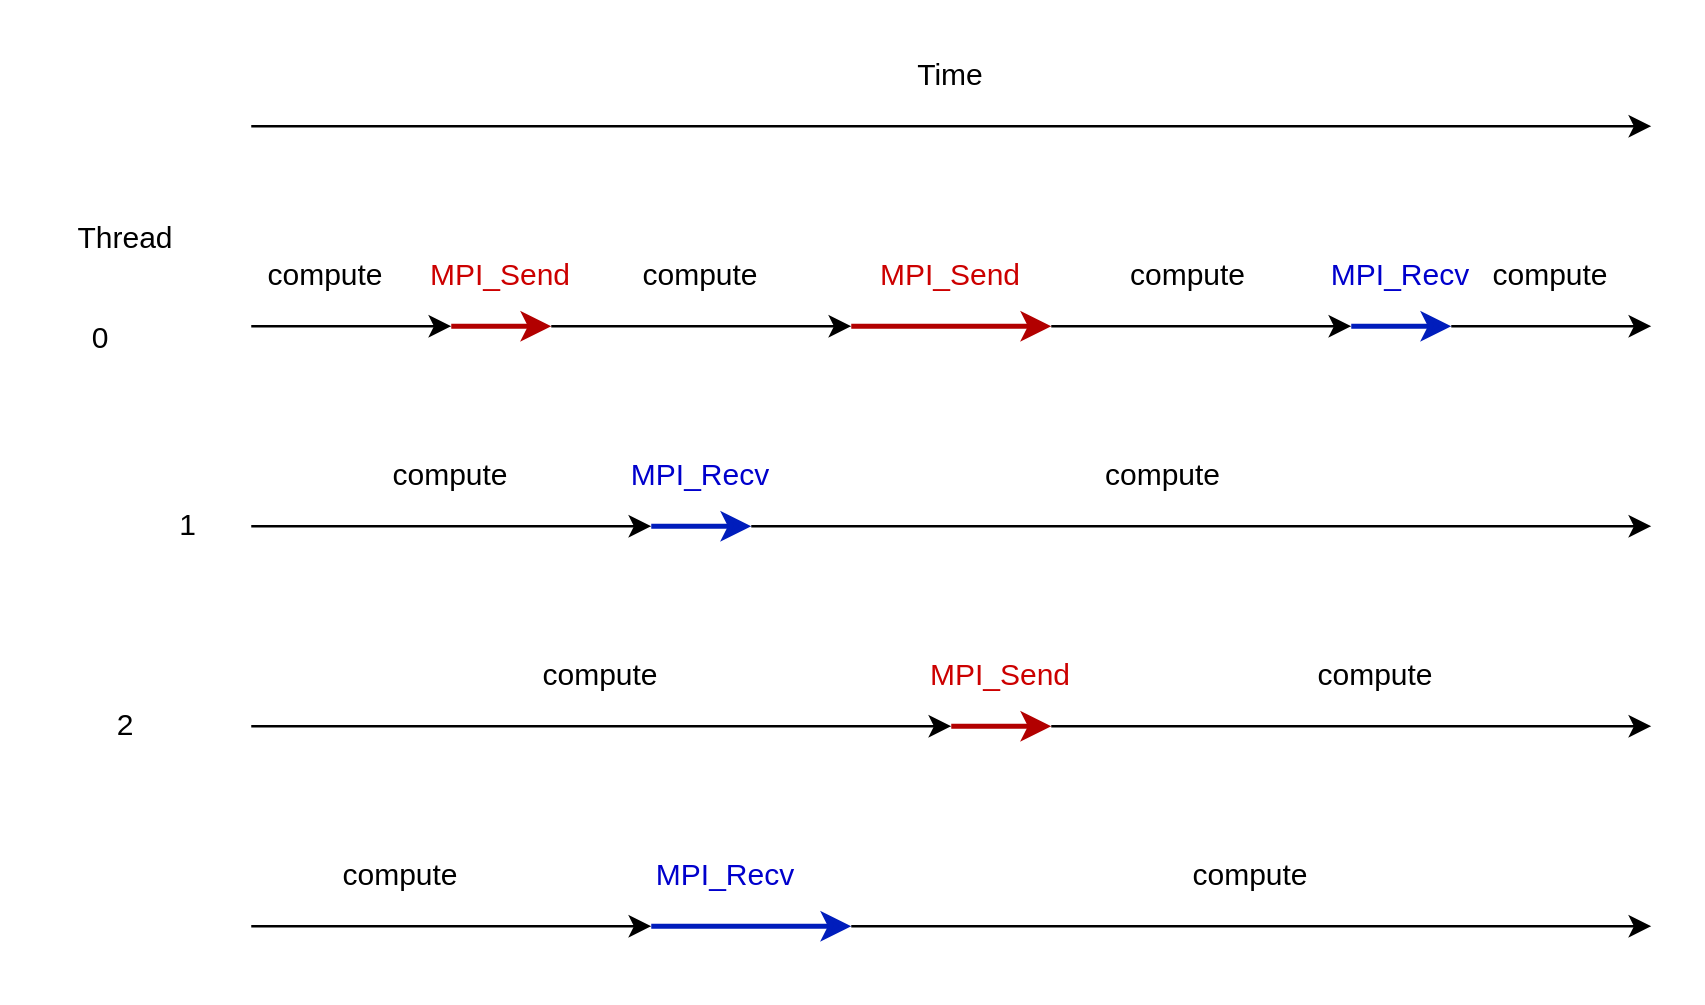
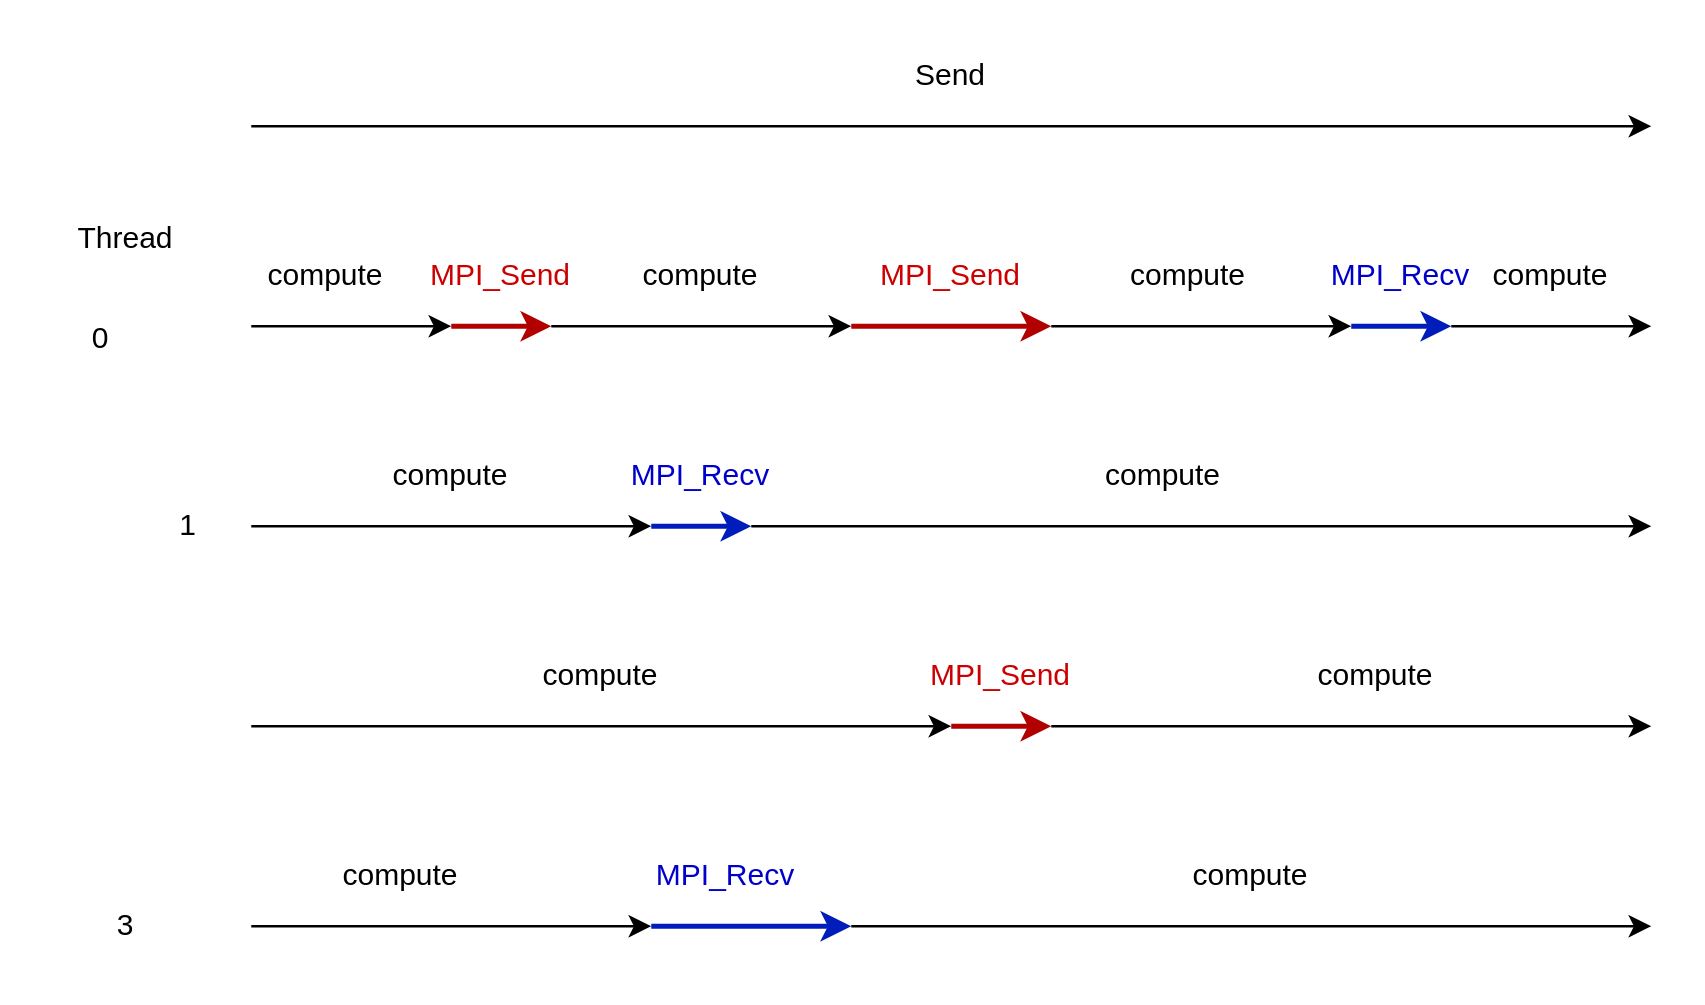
node "Time": label "Time" -> "Send"
node "2": removed
node "3": added
